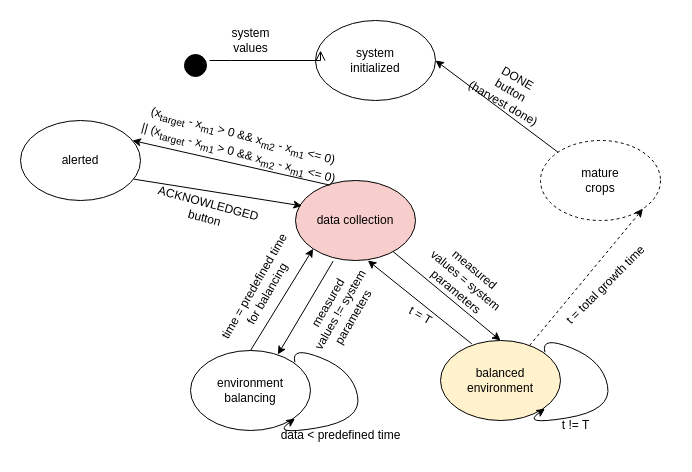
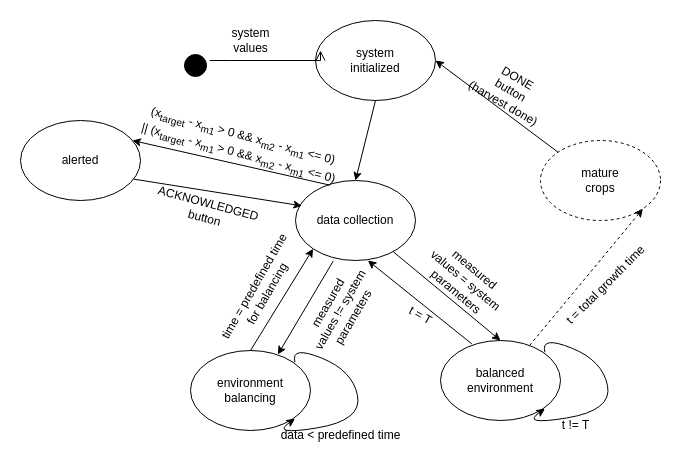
edge "system initialized" -> "data collection": added
node "data collection": fillcolor #f8cecc -> #ffffff
node "balanced environment": fillcolor #fff2cc -> #ffffff
